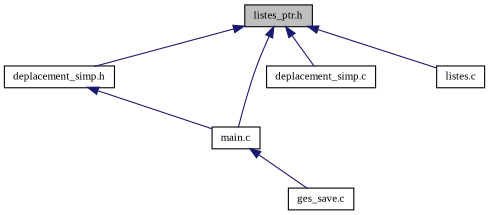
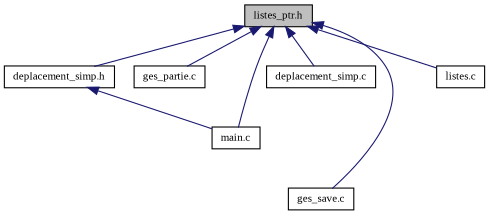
node "ges_partie.c": added
edge "ges_save.c" -> "main.c": now "ges_save.c" -> "listes_ptr.h"
